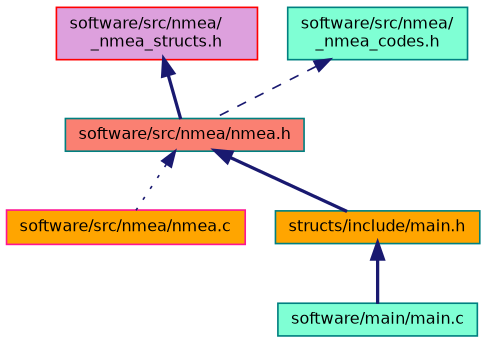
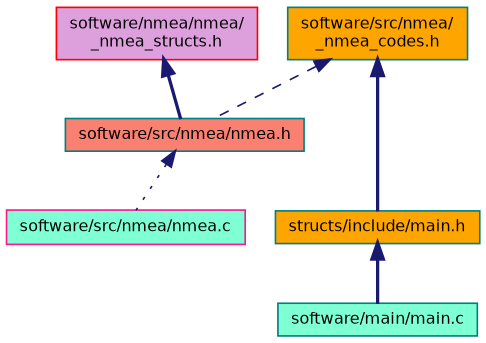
node "software/src/nmea/ _nmea_structs.h": label "software/src/nmea/ _nmea_structs.h" -> "software/nmea/nmea/ _nmea_structs.h"
node "software/src/nmea/ _nmea_codes.h": fillcolor aquamarine -> orange
edge "structs/include/main.h" -> "software/src/nmea/nmea.h": now "structs/include/main.h" -> "software/src/nmea/ _nmea_codes.h"
node "software/src/nmea/nmea.c": fillcolor orange -> aquamarine
